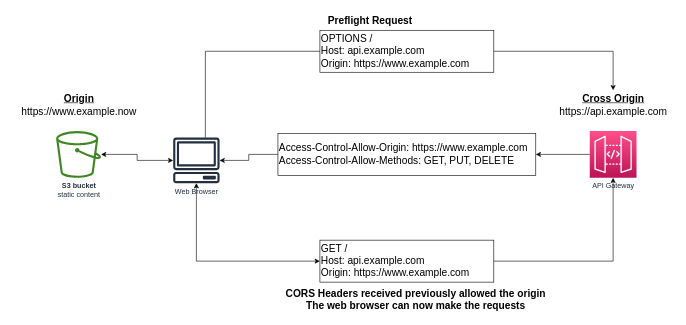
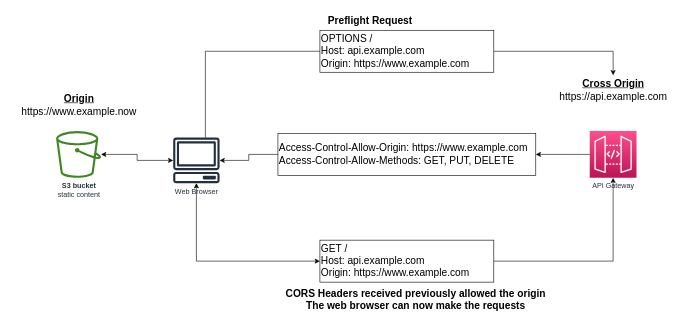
node "Cross Originhttps://api.example.com": moved (614, 105) -> (614, 90)
